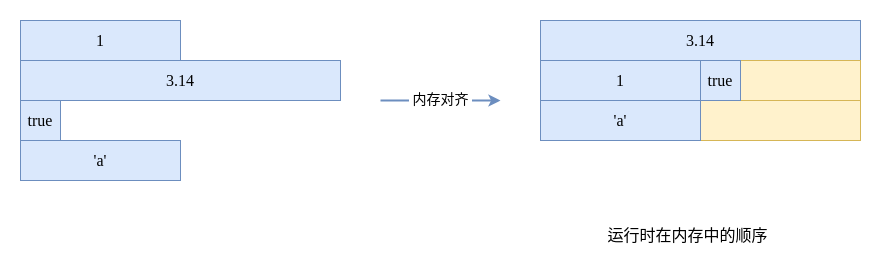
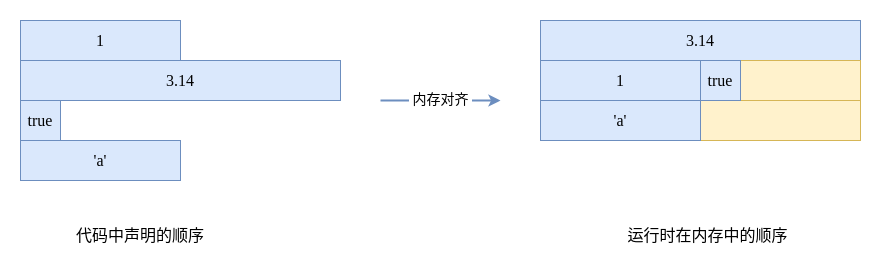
node "代码中声明的顺序": added
node "运行时在内存中的顺序": moved (688, 236) -> (708, 236)
